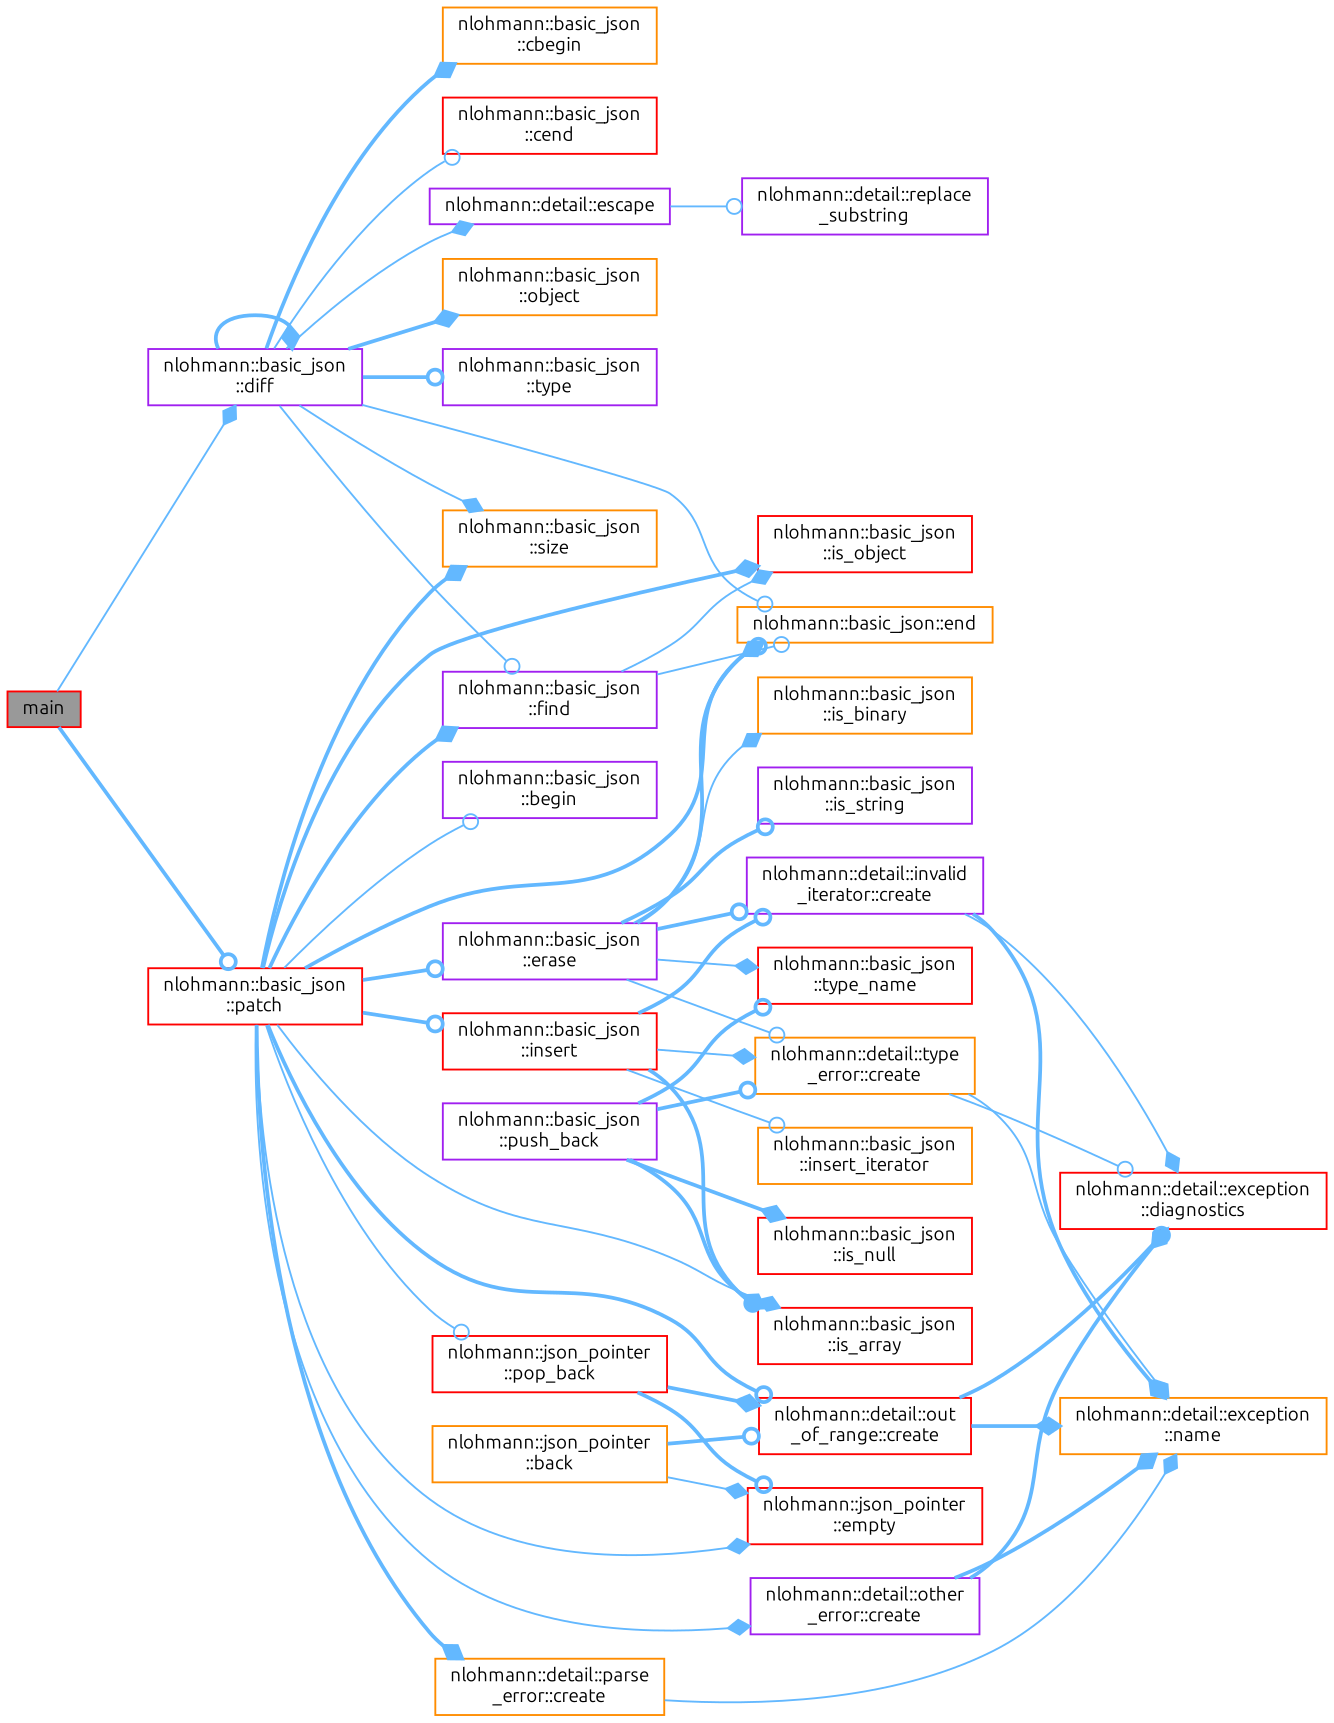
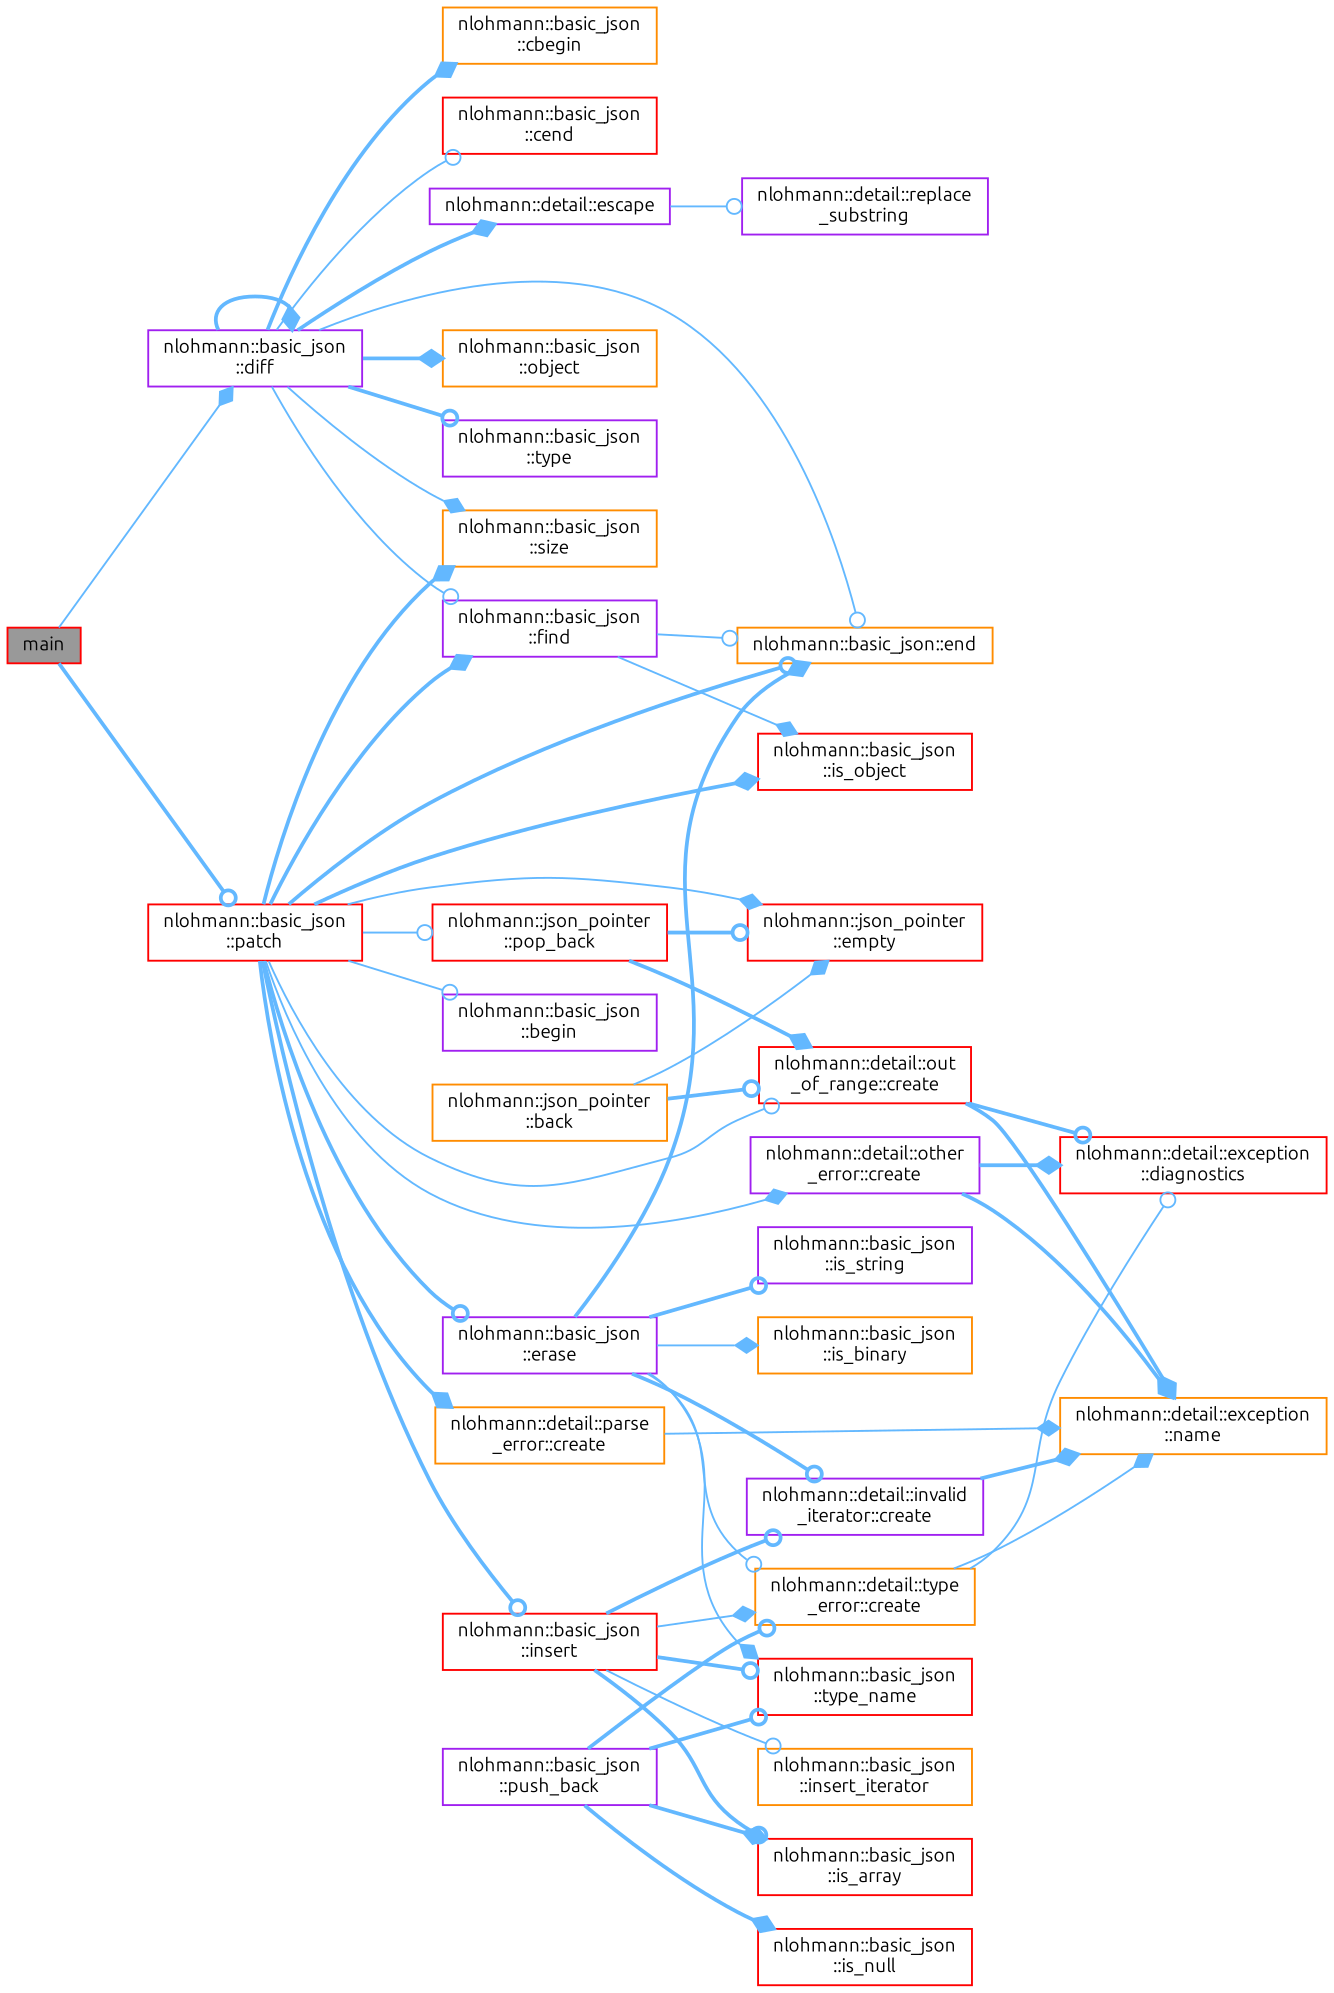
edge "nlohmann::basic_json ::diff" -> "nlohmann::detail::escape": style solid -> bold
edge "nlohmann::detail::invalid _iterator::create" -> "nlohmann::detail::exception ::diagnostics": removed
edge "nlohmann::basic_json ::patch" -> "nlohmann::basic_json ::is_array": removed
edge "nlohmann::basic_json ::patch" -> "nlohmann::detail::out _of_range::create": style bold -> solid
edge "nlohmann::basic_json ::insert" -> "nlohmann::basic_json ::type_name": added
